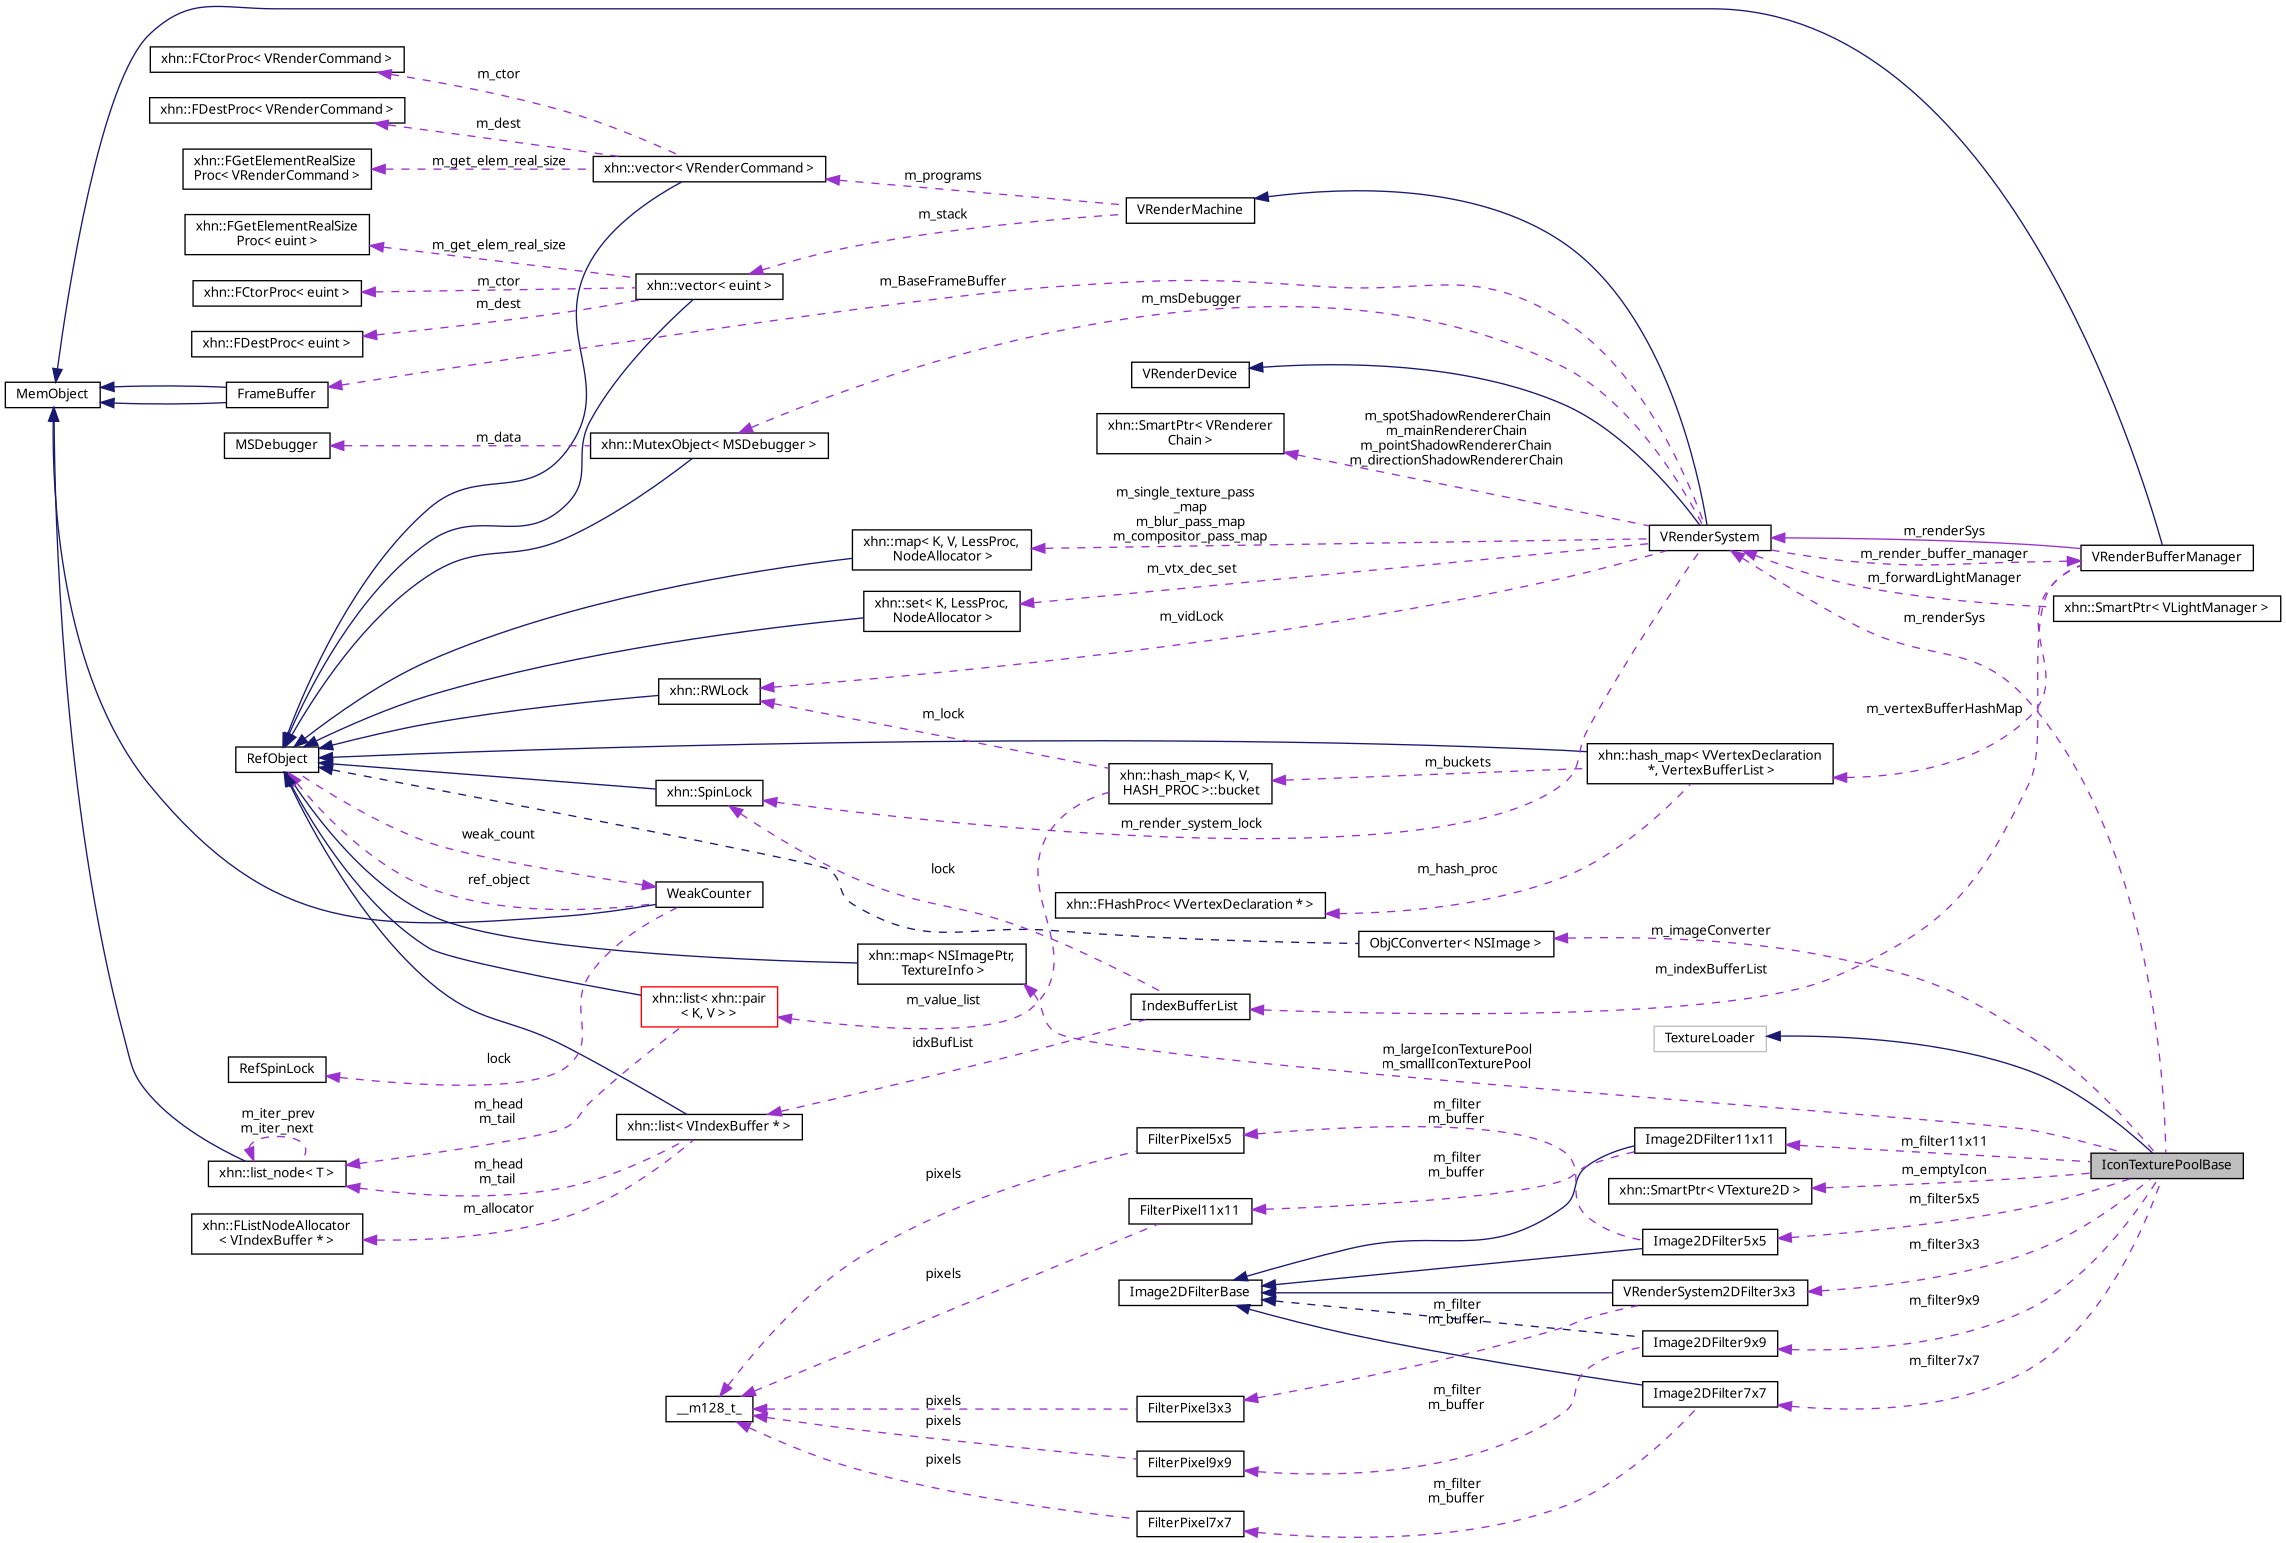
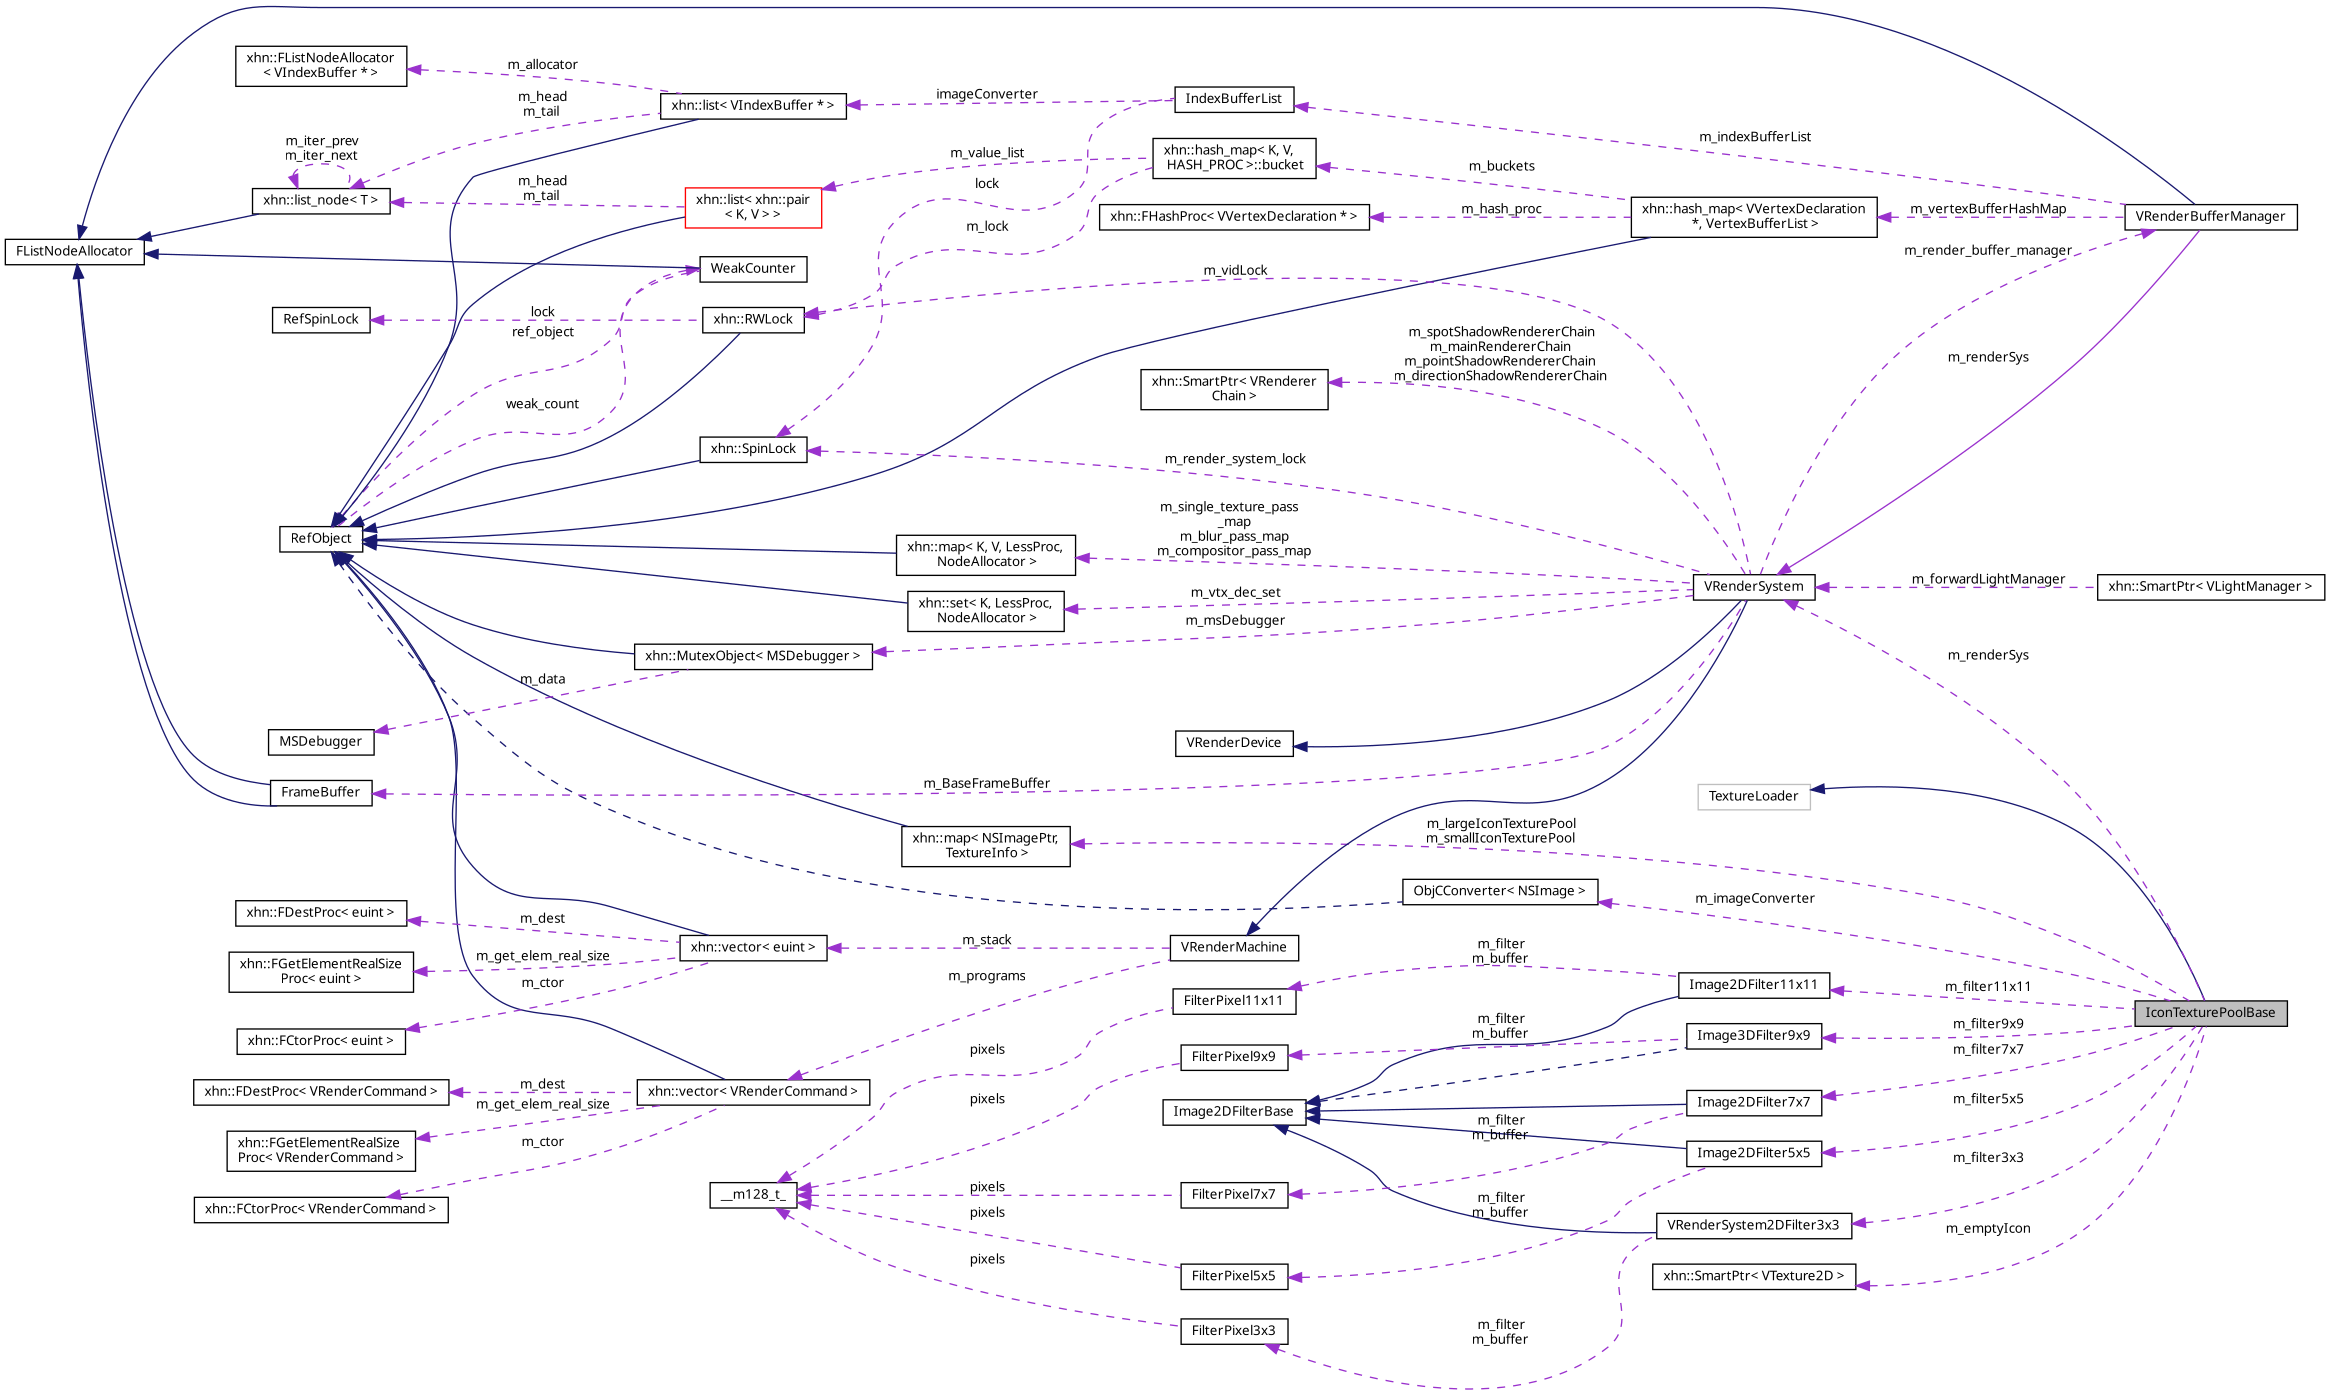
node "MemObject": label "MemObject" -> "FListNodeAllocator"
edge "IndexBufferList" -> "xhn::list< VIndexBuffer * >": label " idxBufList" -> " imageConverter"
edge "WeakCounter" -> "RefSpinLock": now "xhn::RWLock" -> "RefSpinLock"
node "Image2DFilter9x9": label "Image2DFilter9x9" -> "Image3DFilter9x9"
